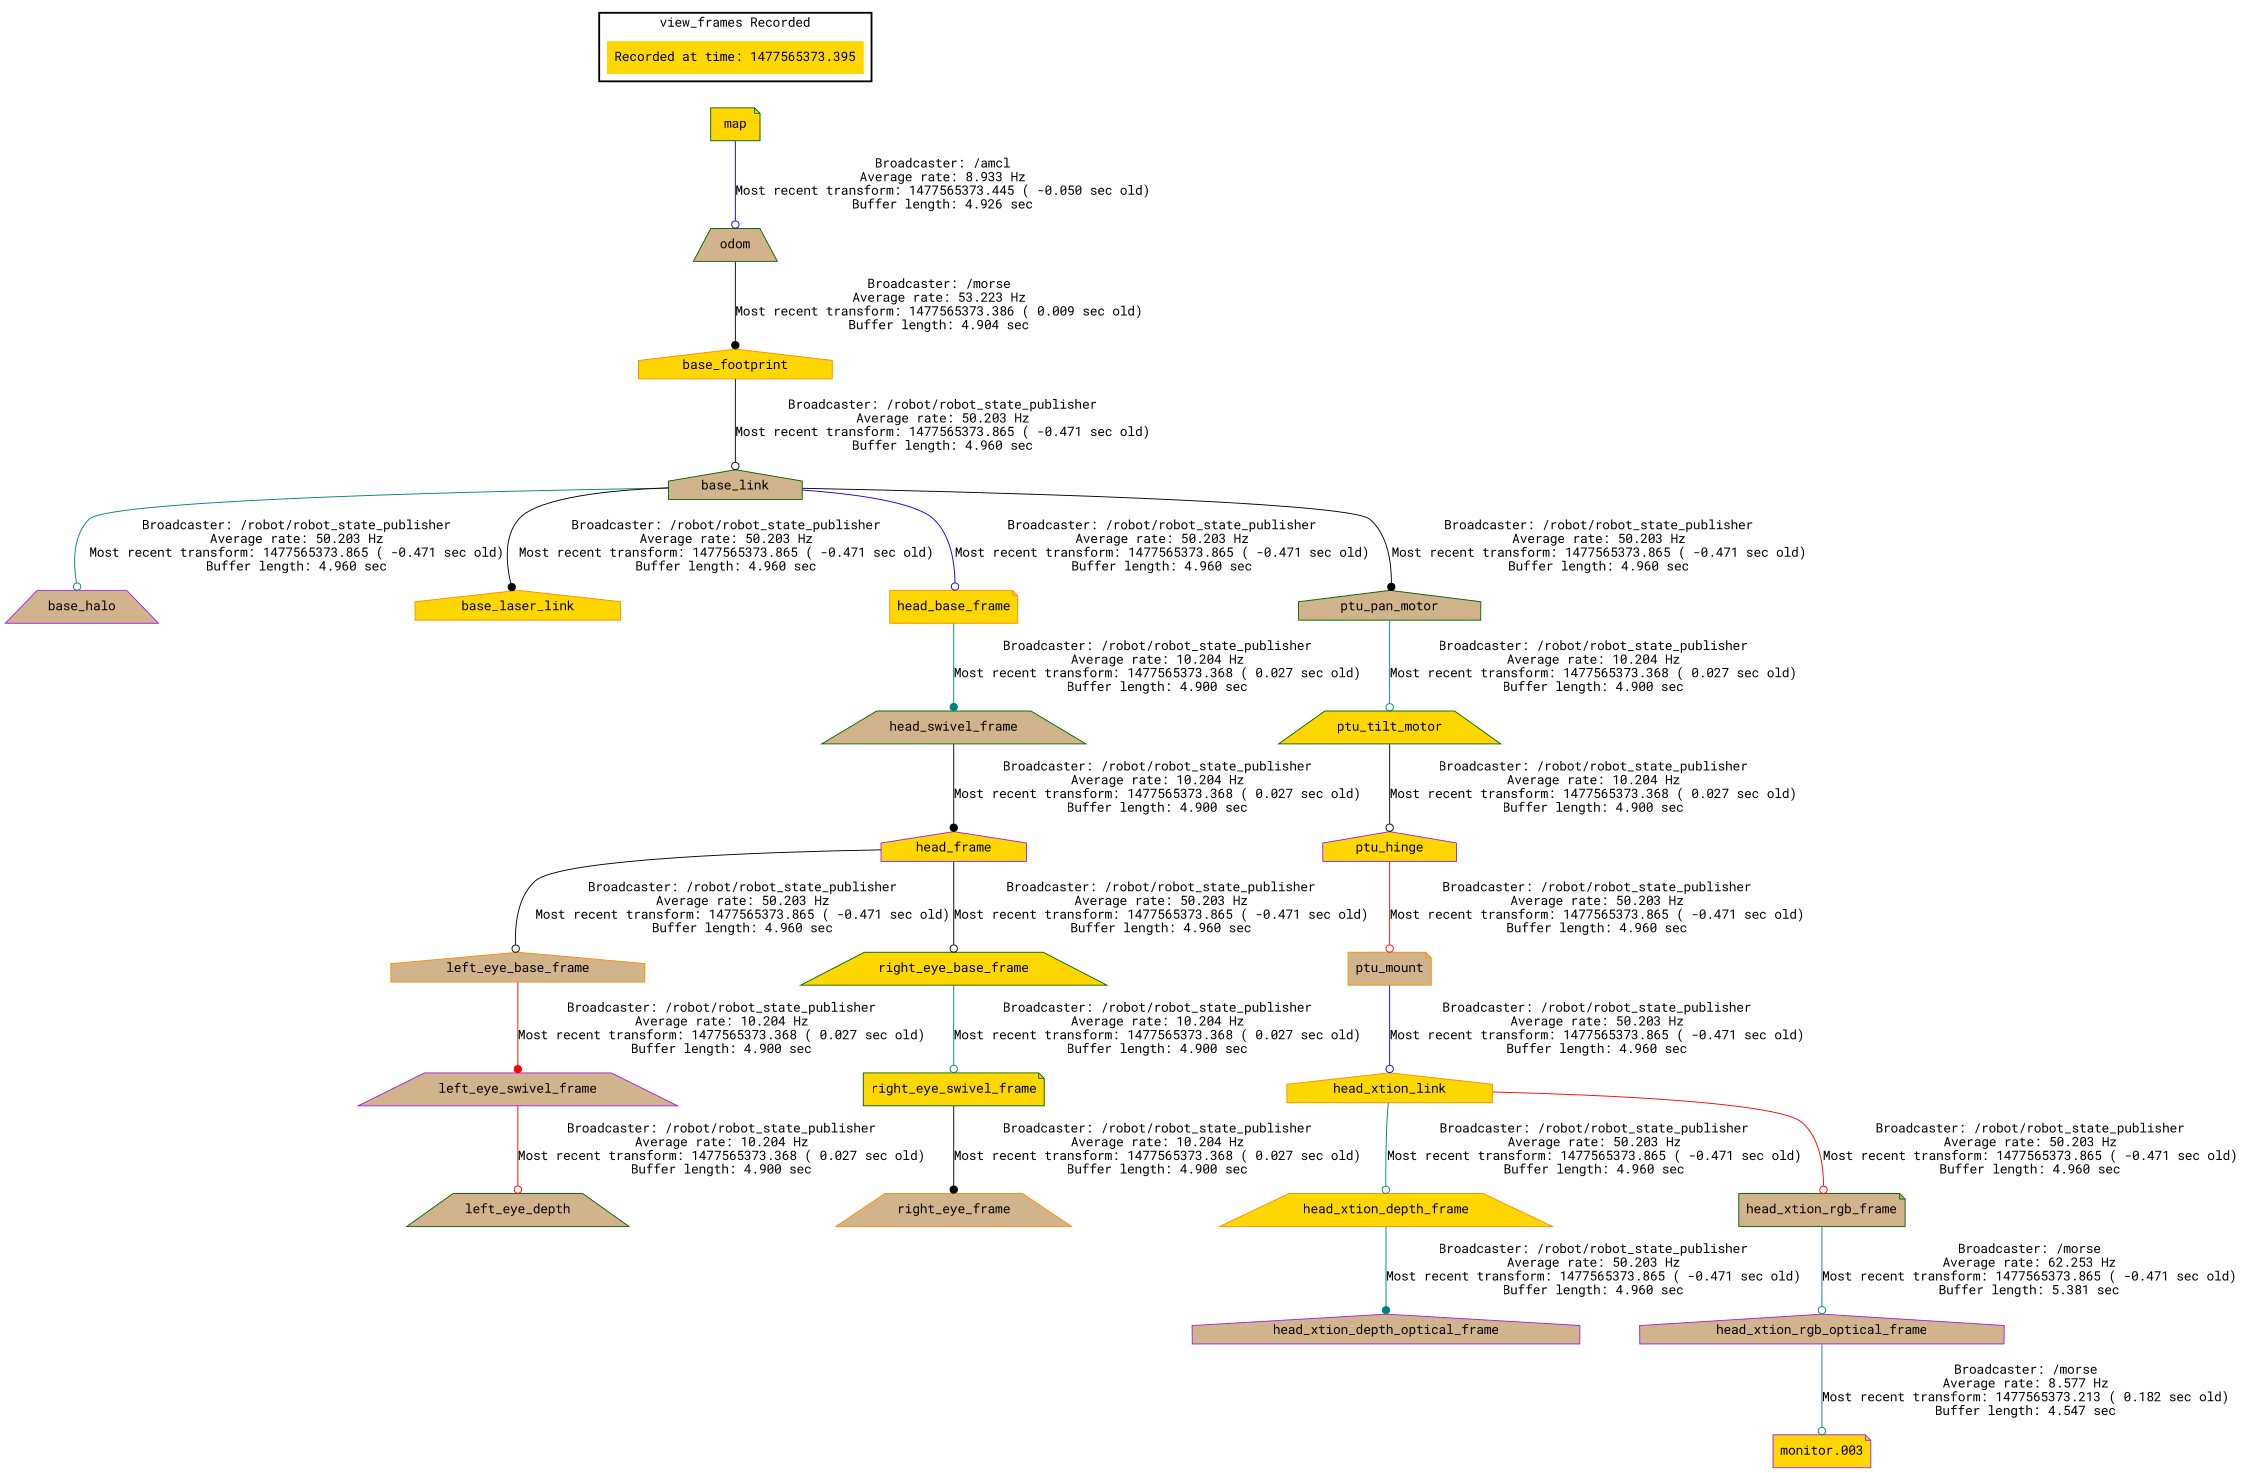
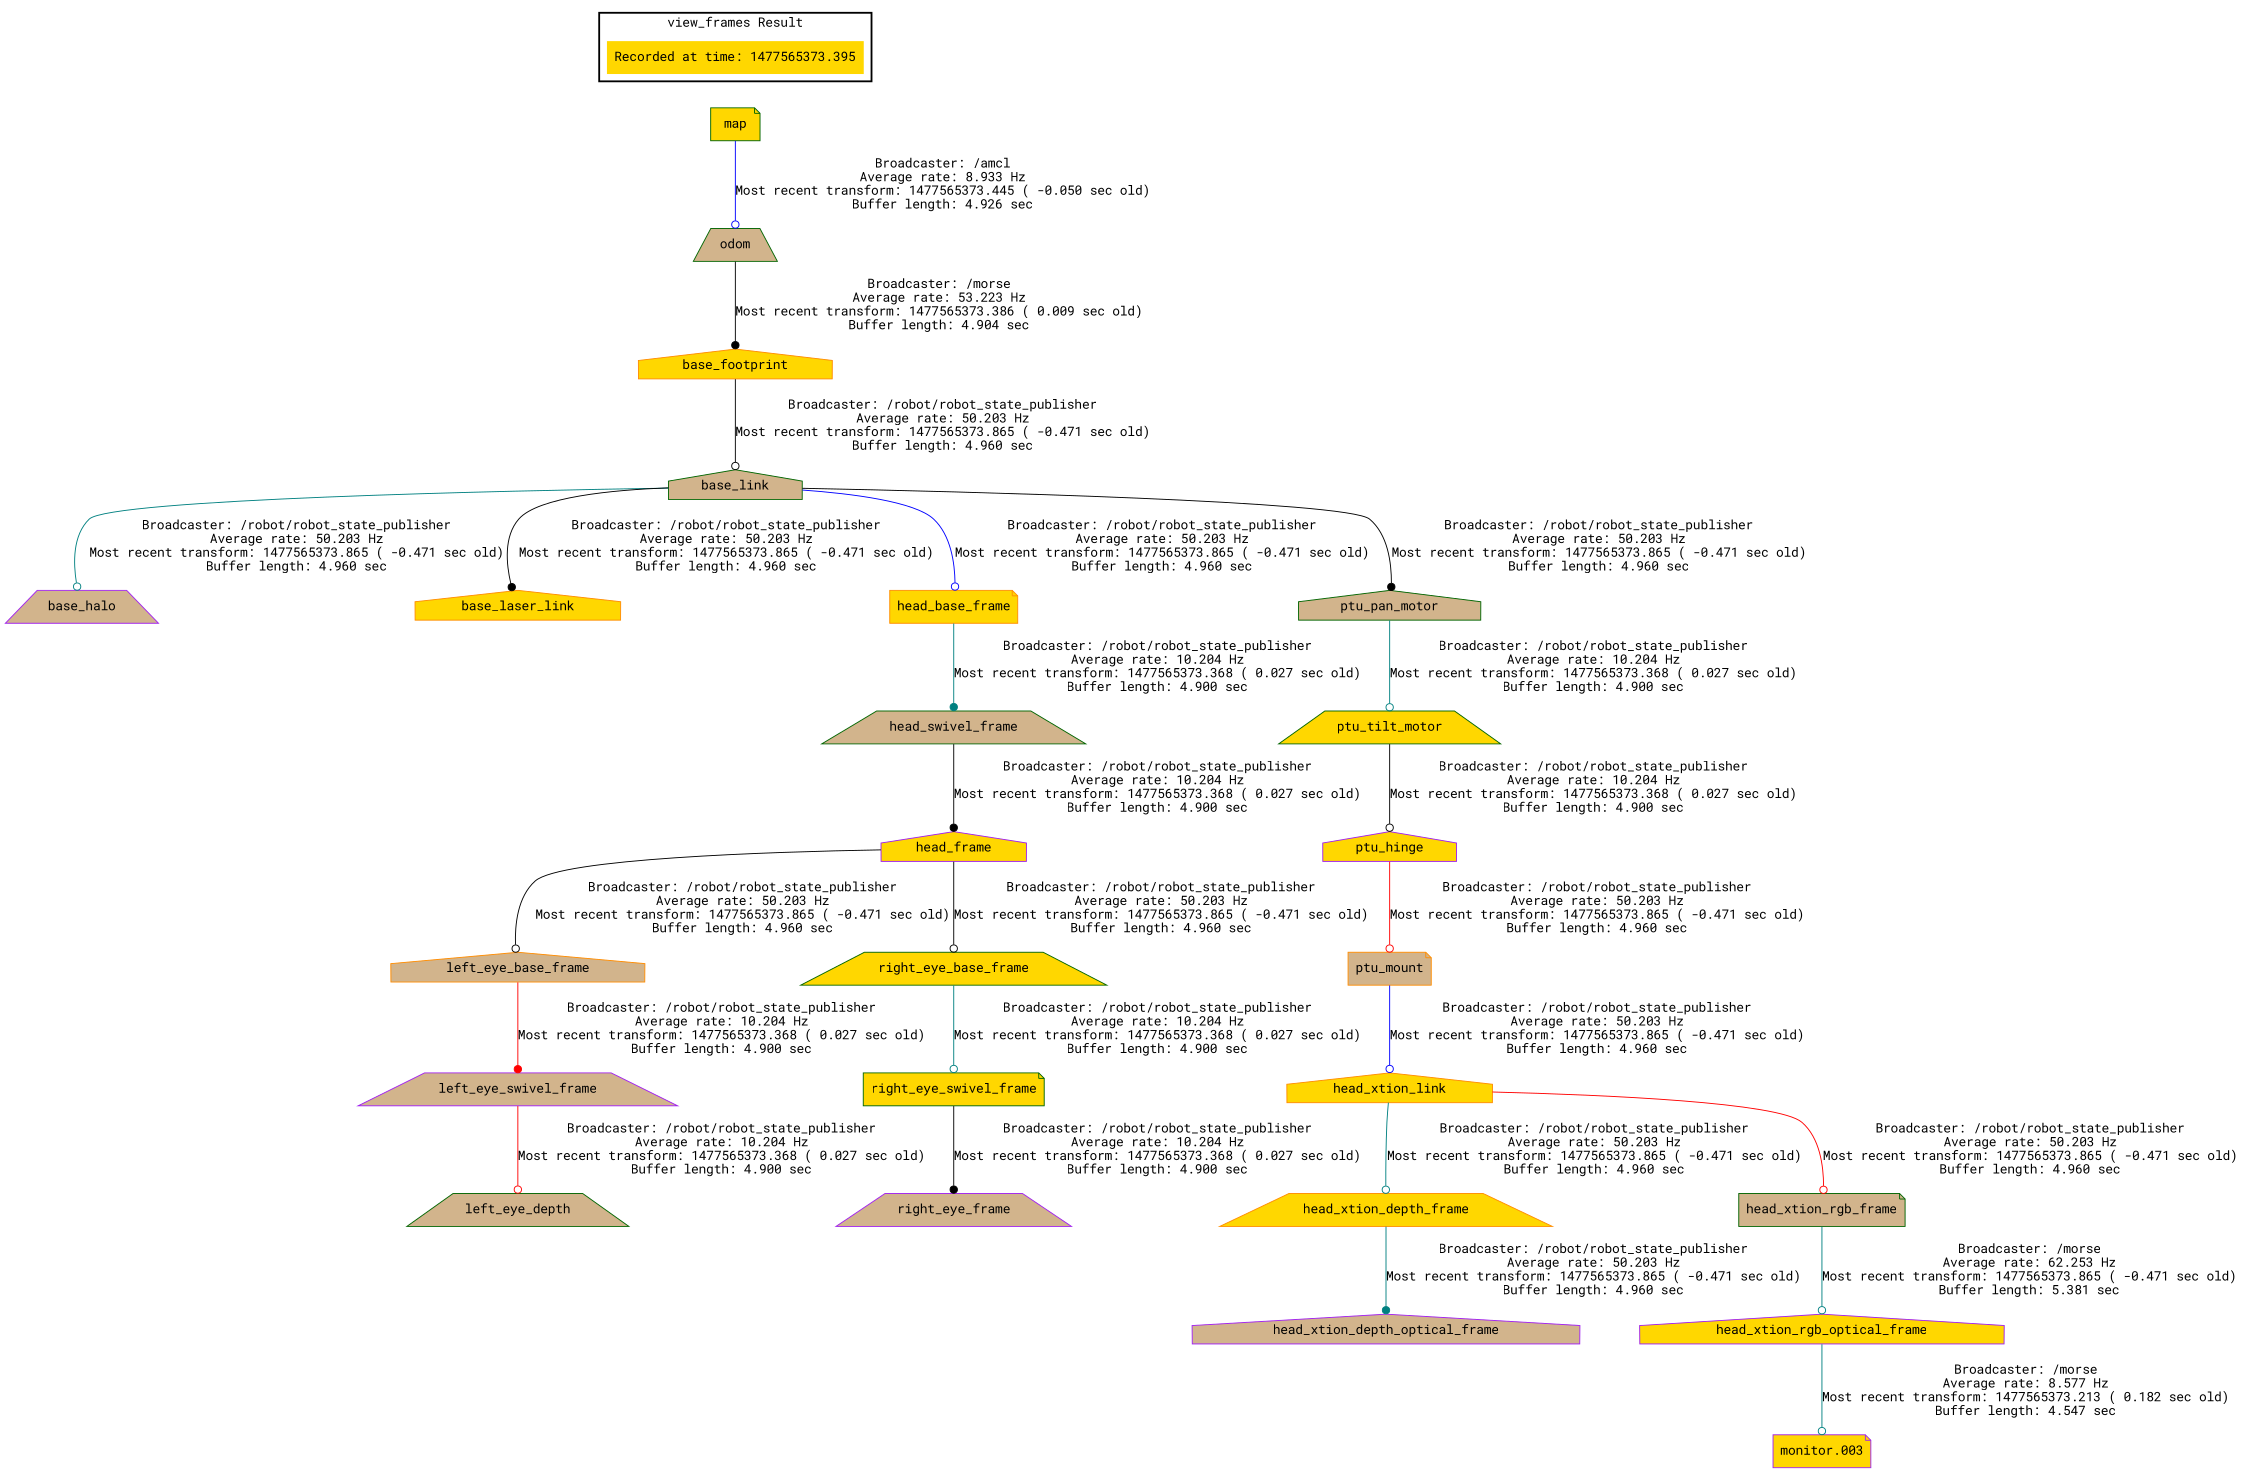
cluster "view_frames Recorded": label "view_frames Recorded" -> "view_frames Result"
node "right_eye_frame": color darkorange -> purple
node "head_xtion_rgb_optical_frame": fillcolor tan -> gold
